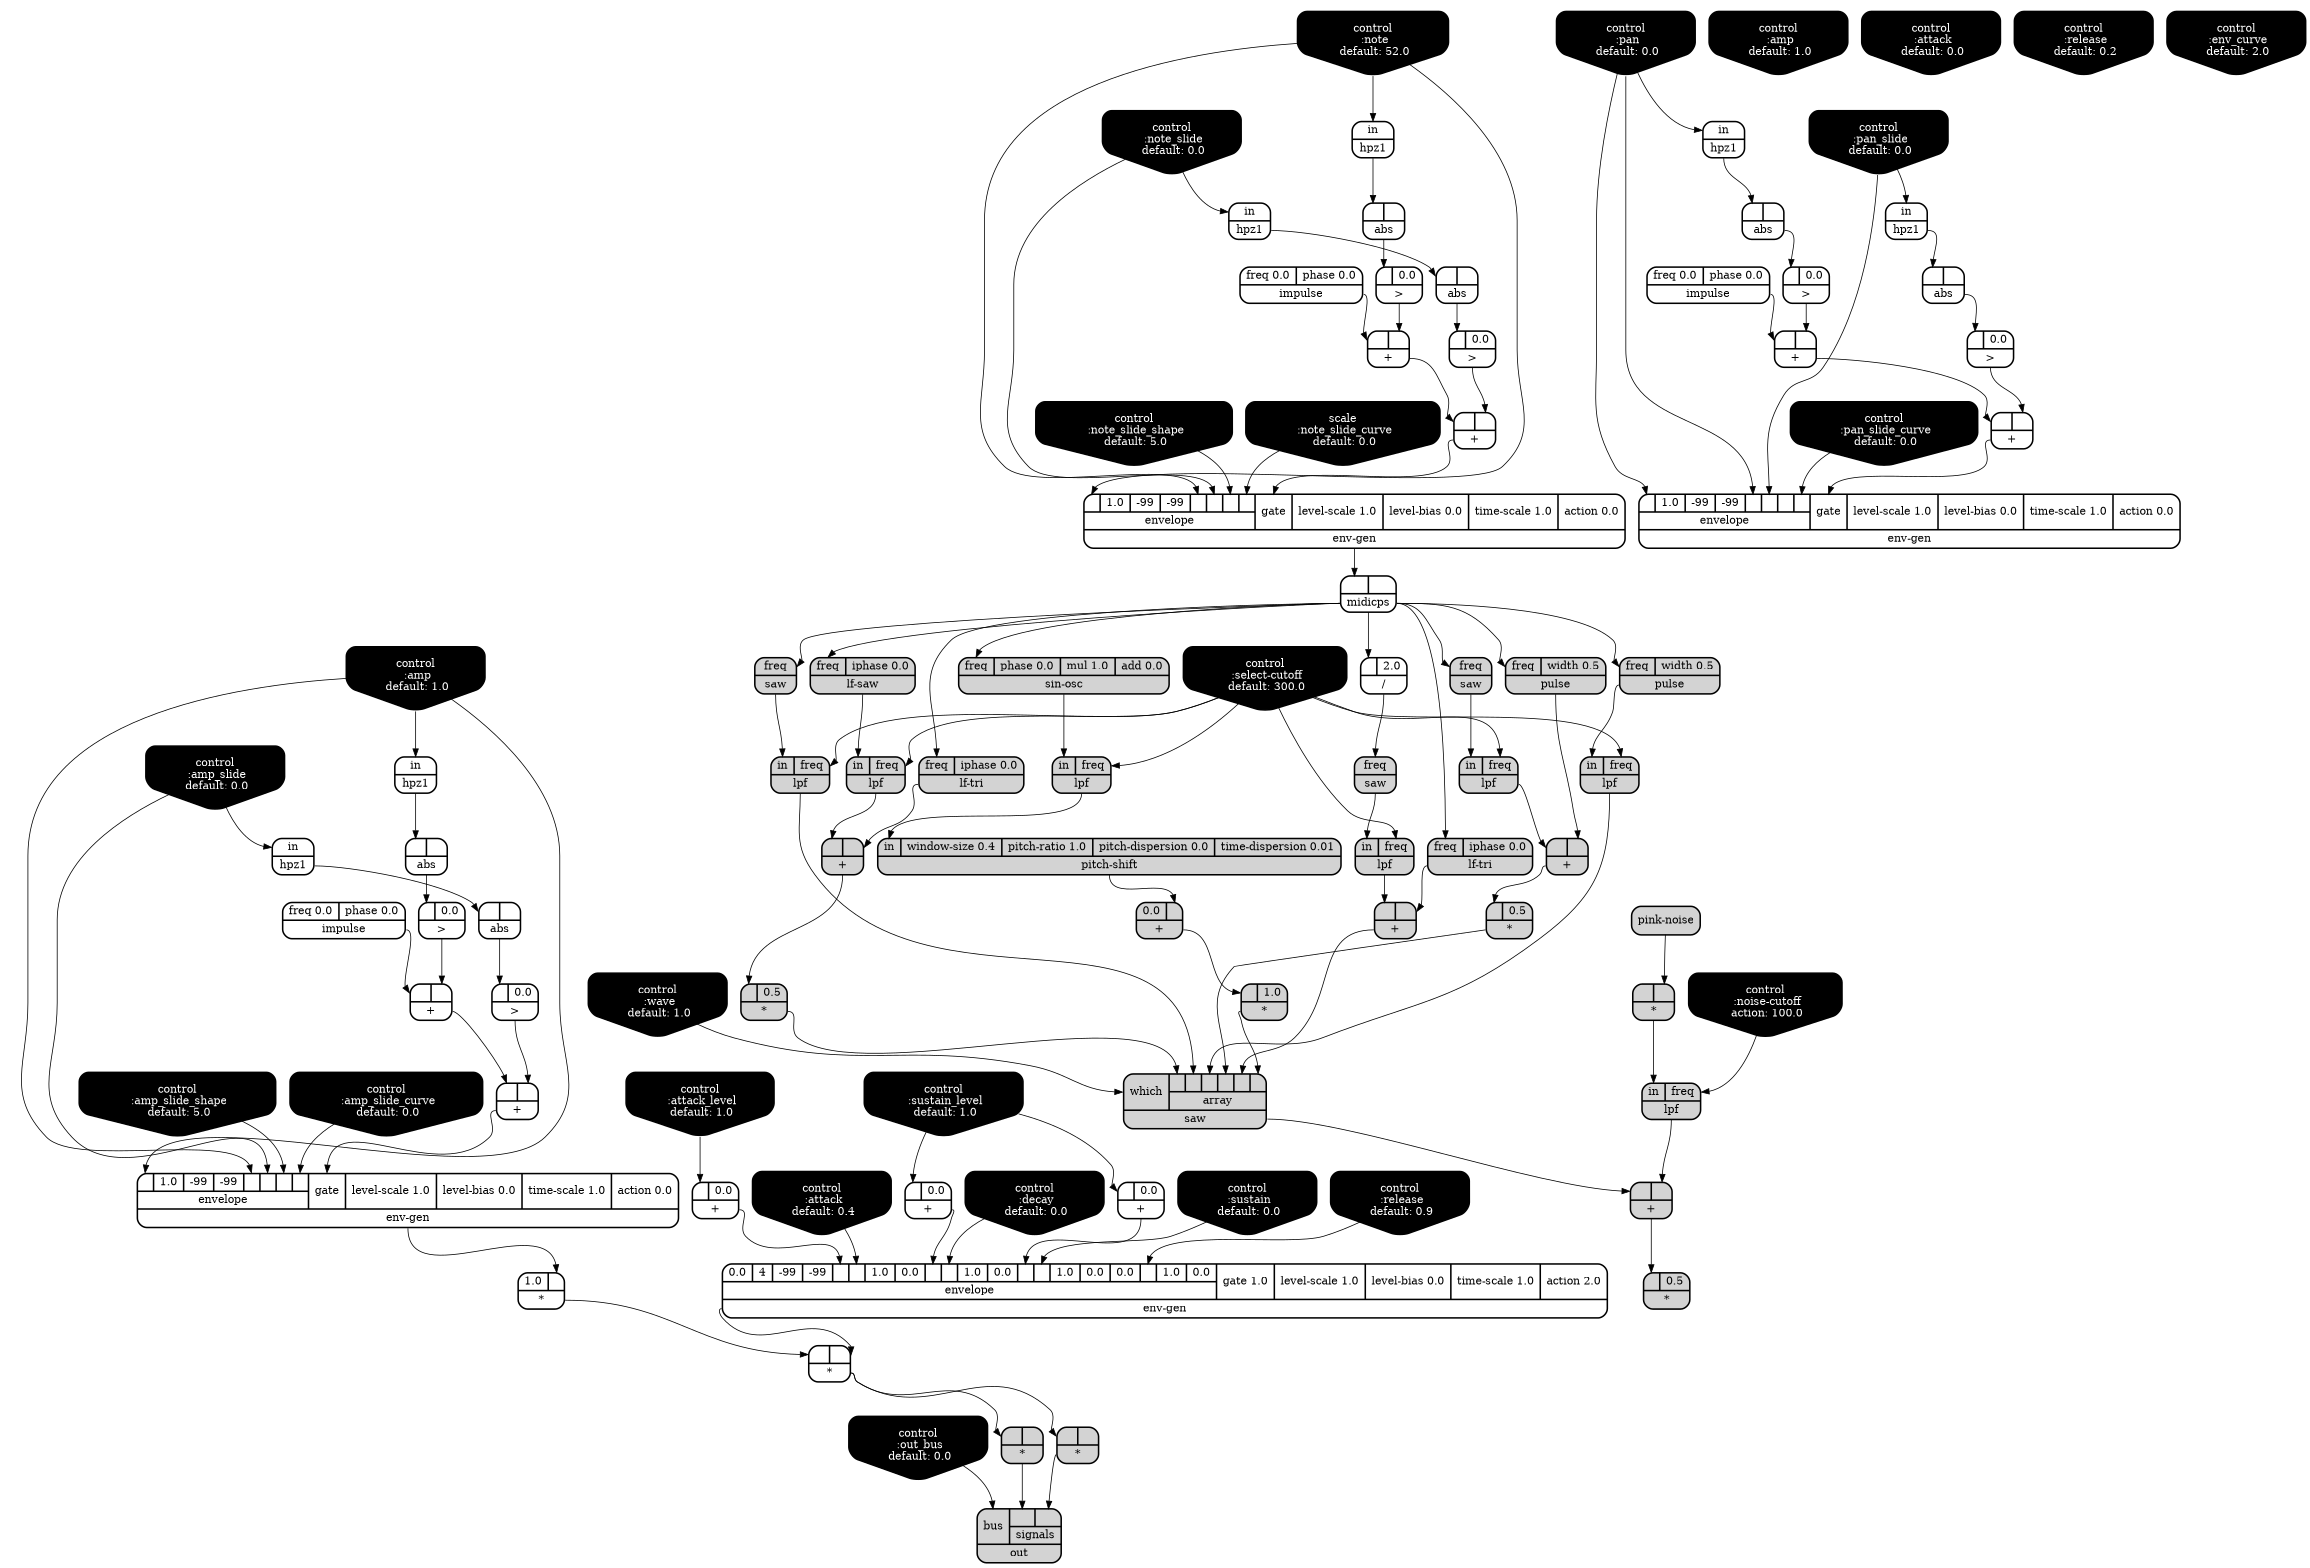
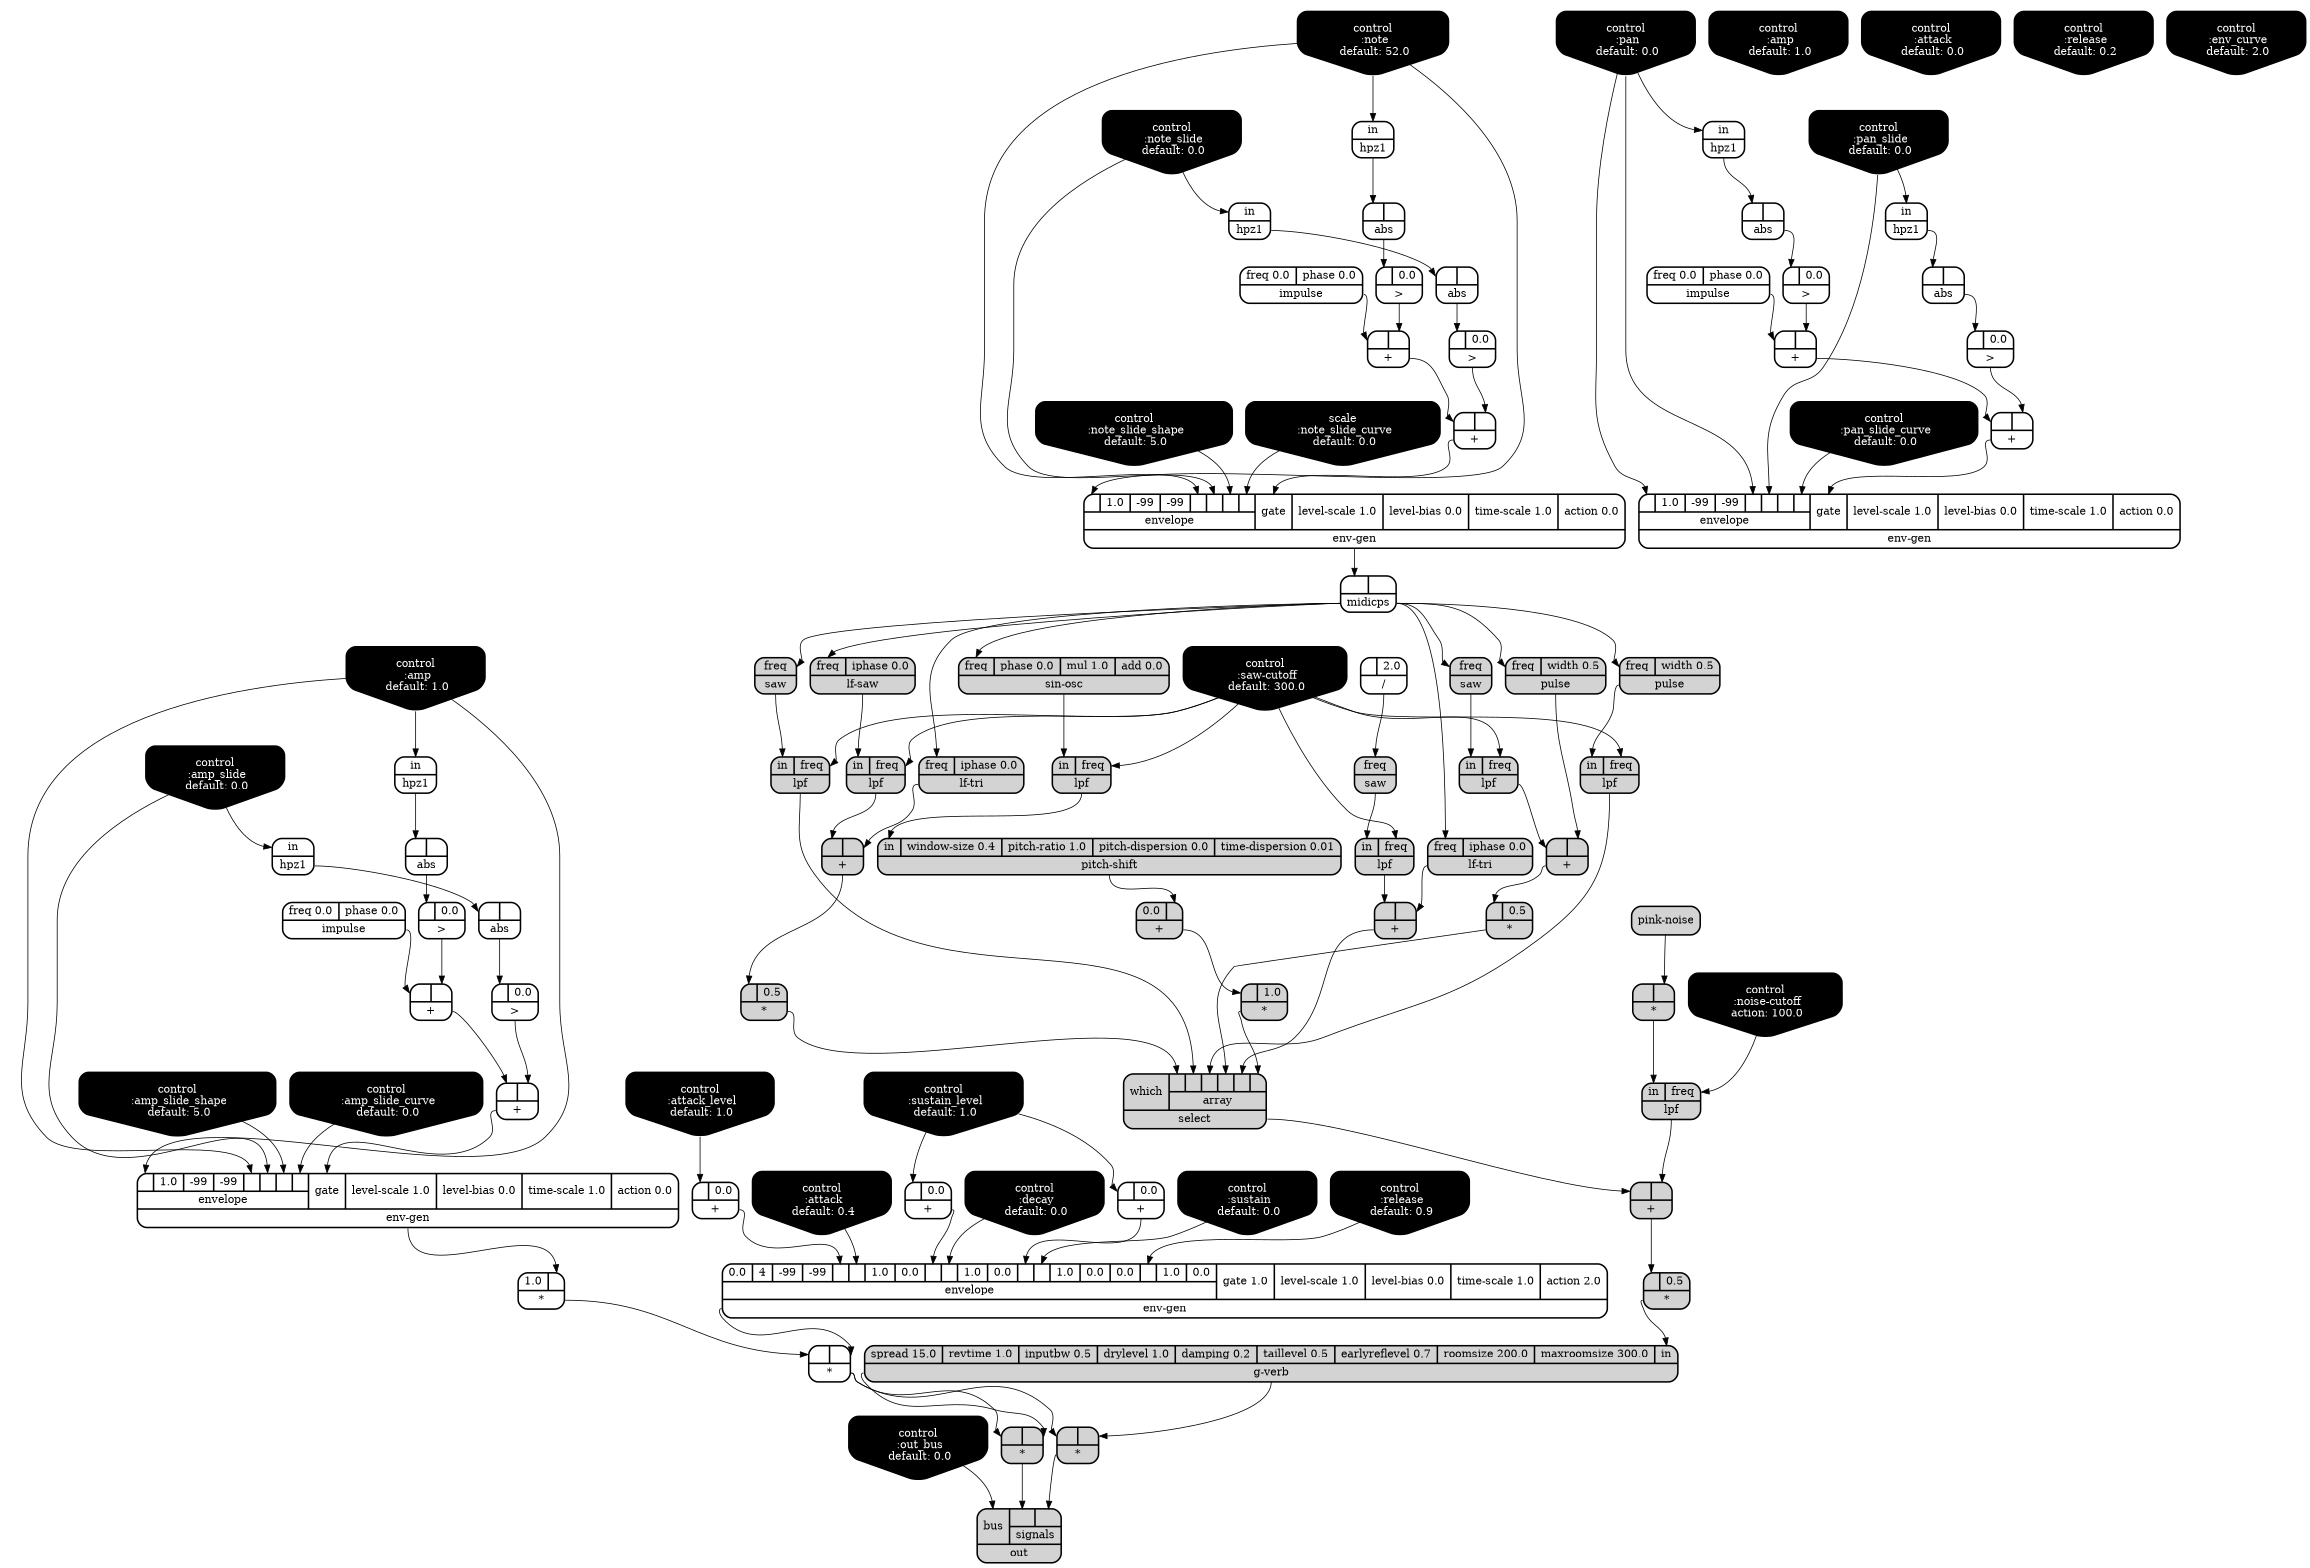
edge "midicps" -> "2.0": removed
node "control :select-cutoff default: 300.0": label "control :select-cutoff default: 300.0" -> "control :saw-cutoff default: 300.0"
node "control :wave default: 1.0": removed
node "which": text "saw" -> "select"
node "spread 15.0": added
